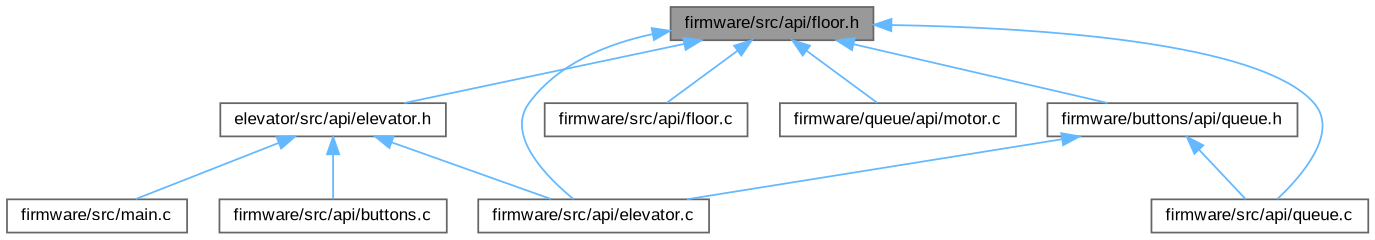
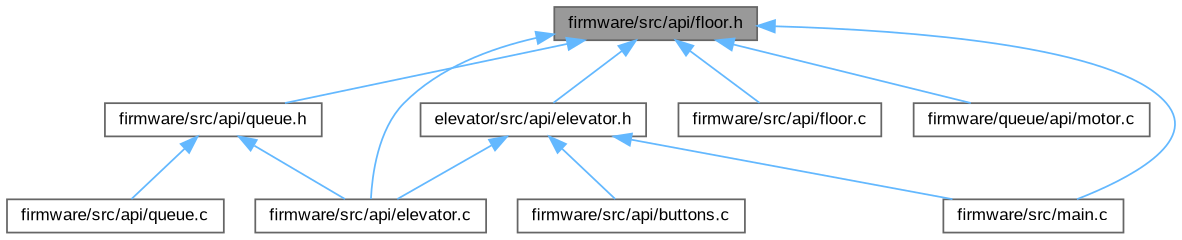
edge "firmware/src/api/queue.c" -> "firmware/src/api/floor.h": now "firmware/src/main.c" -> "firmware/src/api/floor.h"
node "firmware/buttons/api/queue.h": label "firmware/buttons/api/queue.h" -> "firmware/src/api/queue.h"
